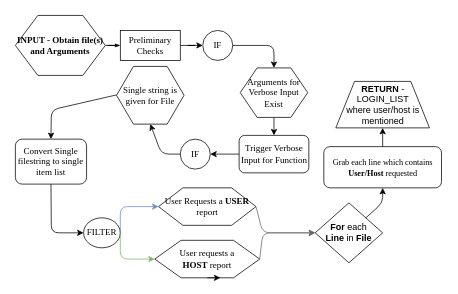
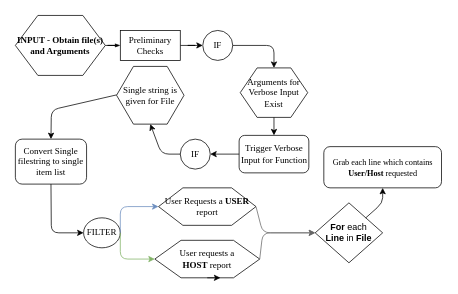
node "RETURN - LOGIN_LIST where user/host is mentioned": removed
edge "Grab each line which contains User/Host requested" -> "RETURN - LOGIN_LIST where user/host is mentioned": removed
